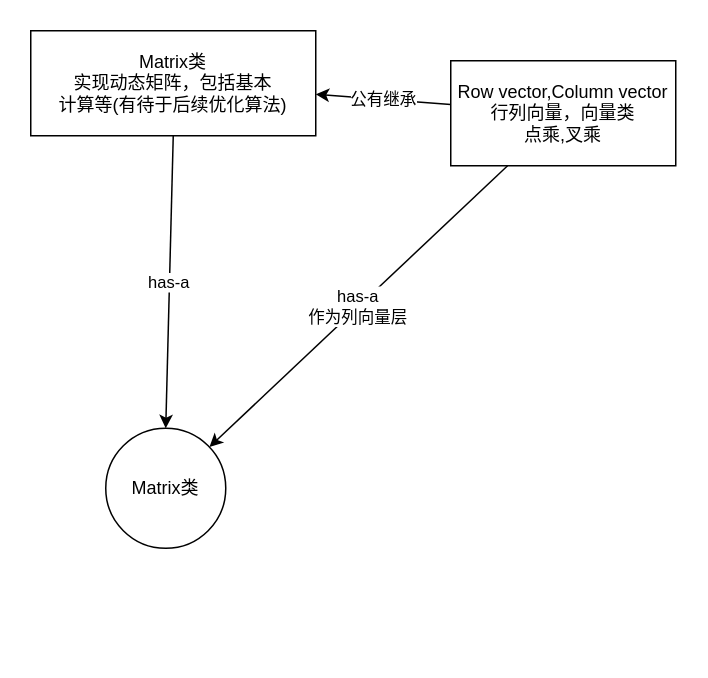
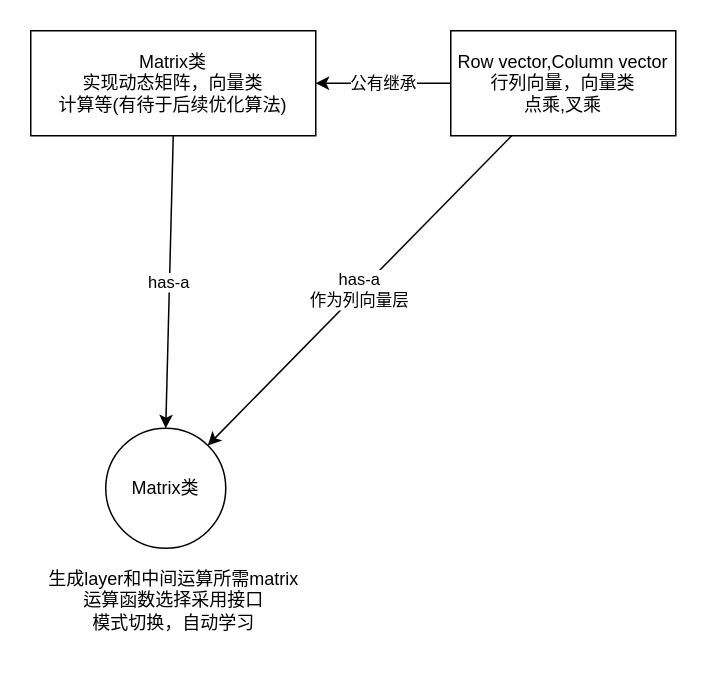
node "Matrix类 实现动态矩阵，包括基本 计算等(有待于后续优化算法)": label "Matrix类 实现动态矩阵，包括基本 计算等(有待于后续优化算法)" -> "Matrix类 实现动态矩阵，向量类 计算等(有待于后续优化算法)"
node "Row vector,Column vector行列向量，向量类 点乘,叉乘": moved (563, 113) -> (563, 83)
node "生成layer和中间运算所需matrix 运算函数选择采用接口 模式切换，自动学习": added
